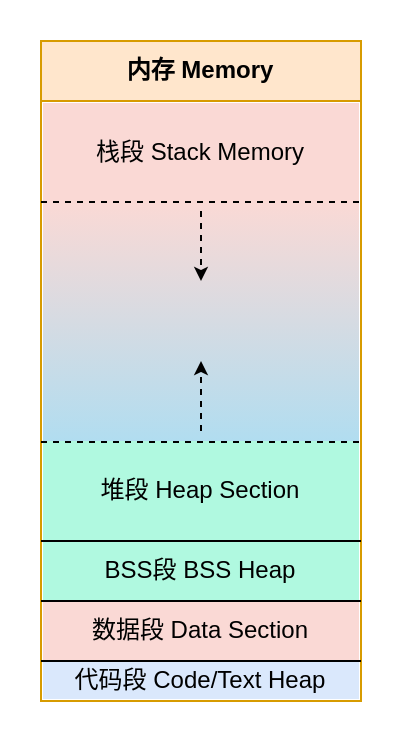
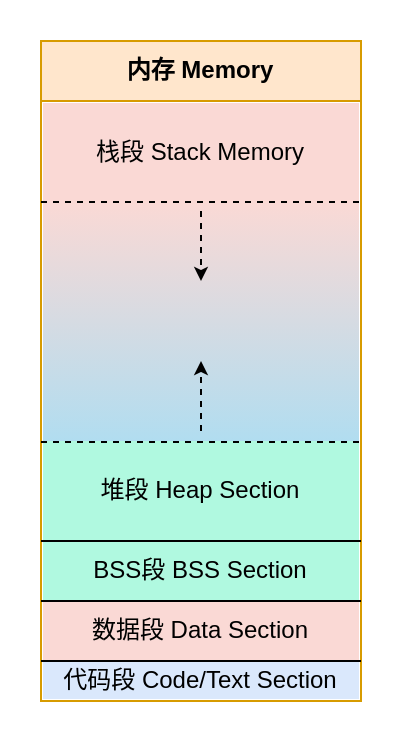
node "BSS段 BSS Heap": label "BSS段 BSS Heap" -> "BSS段 BSS Section"
node "代码段 Code/Text Heap": label "代码段 Code/Text Heap" -> "代码段 Code/Text Section"
